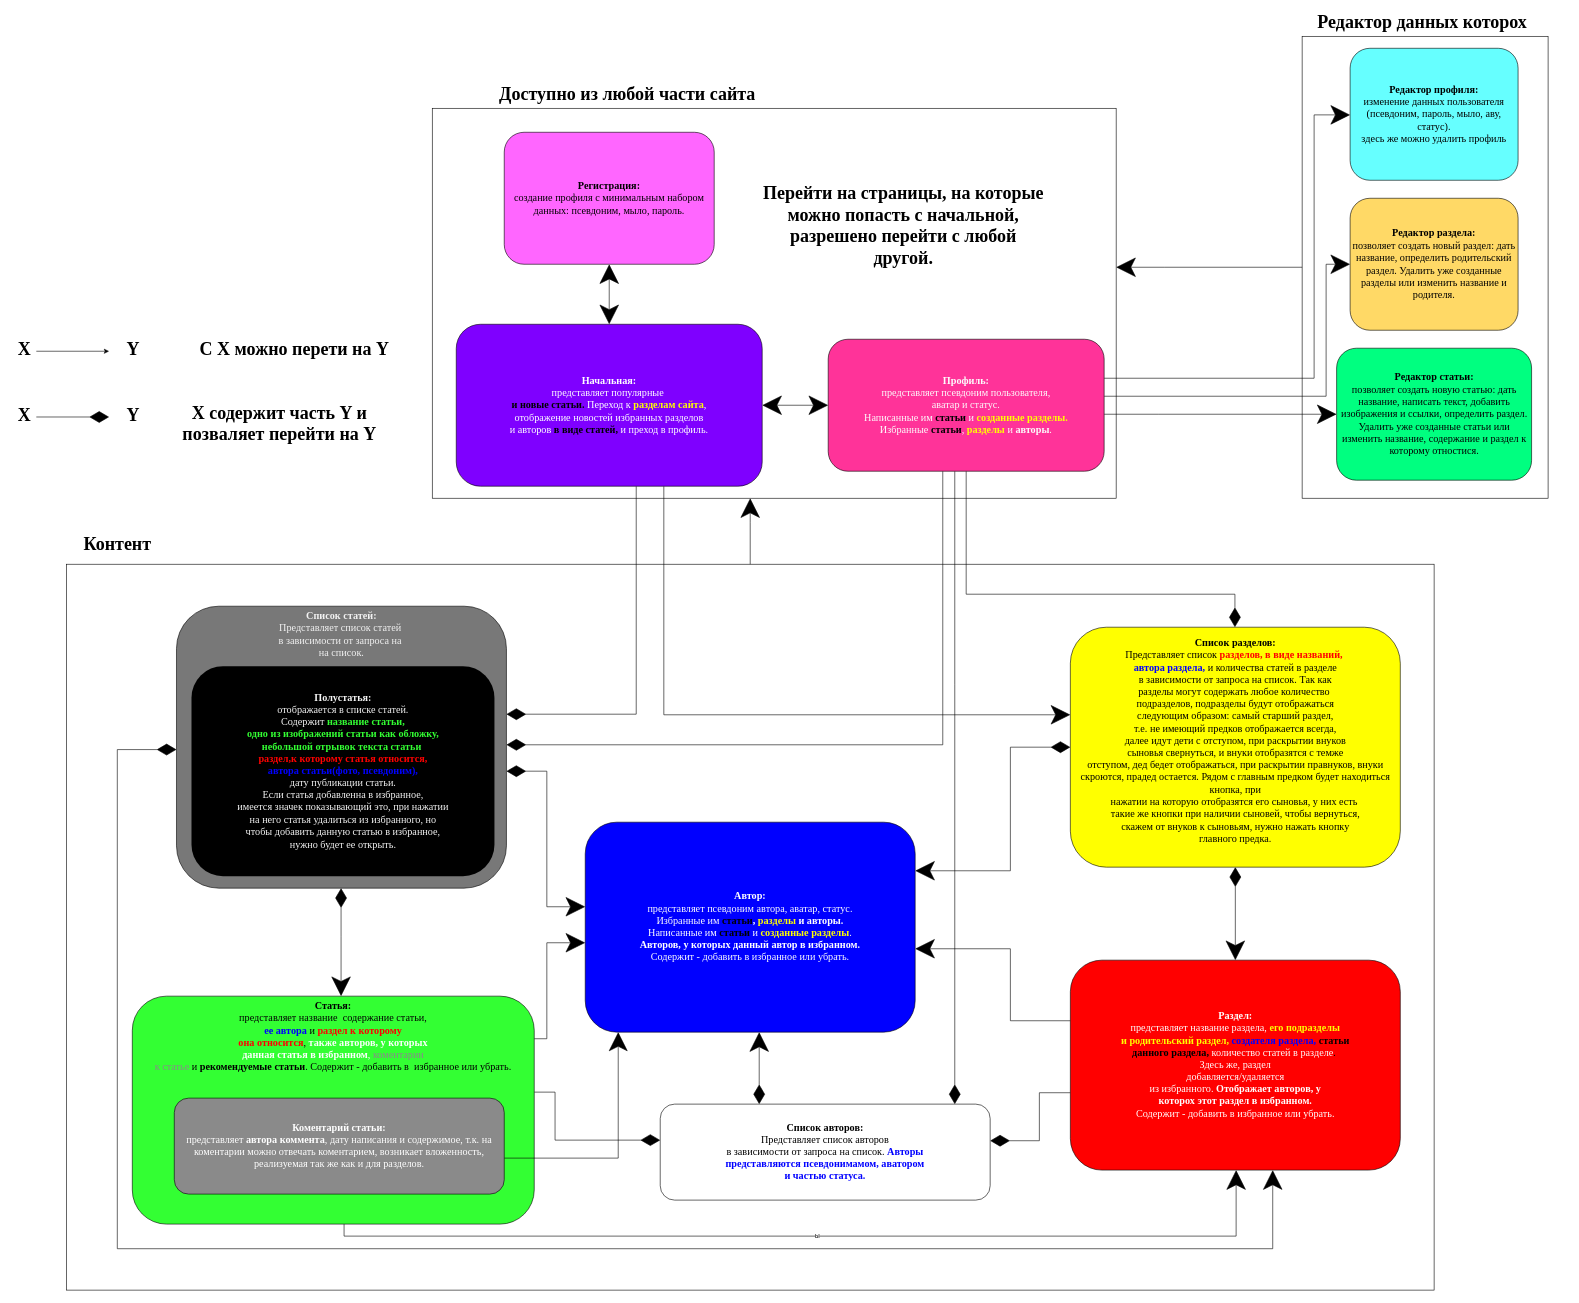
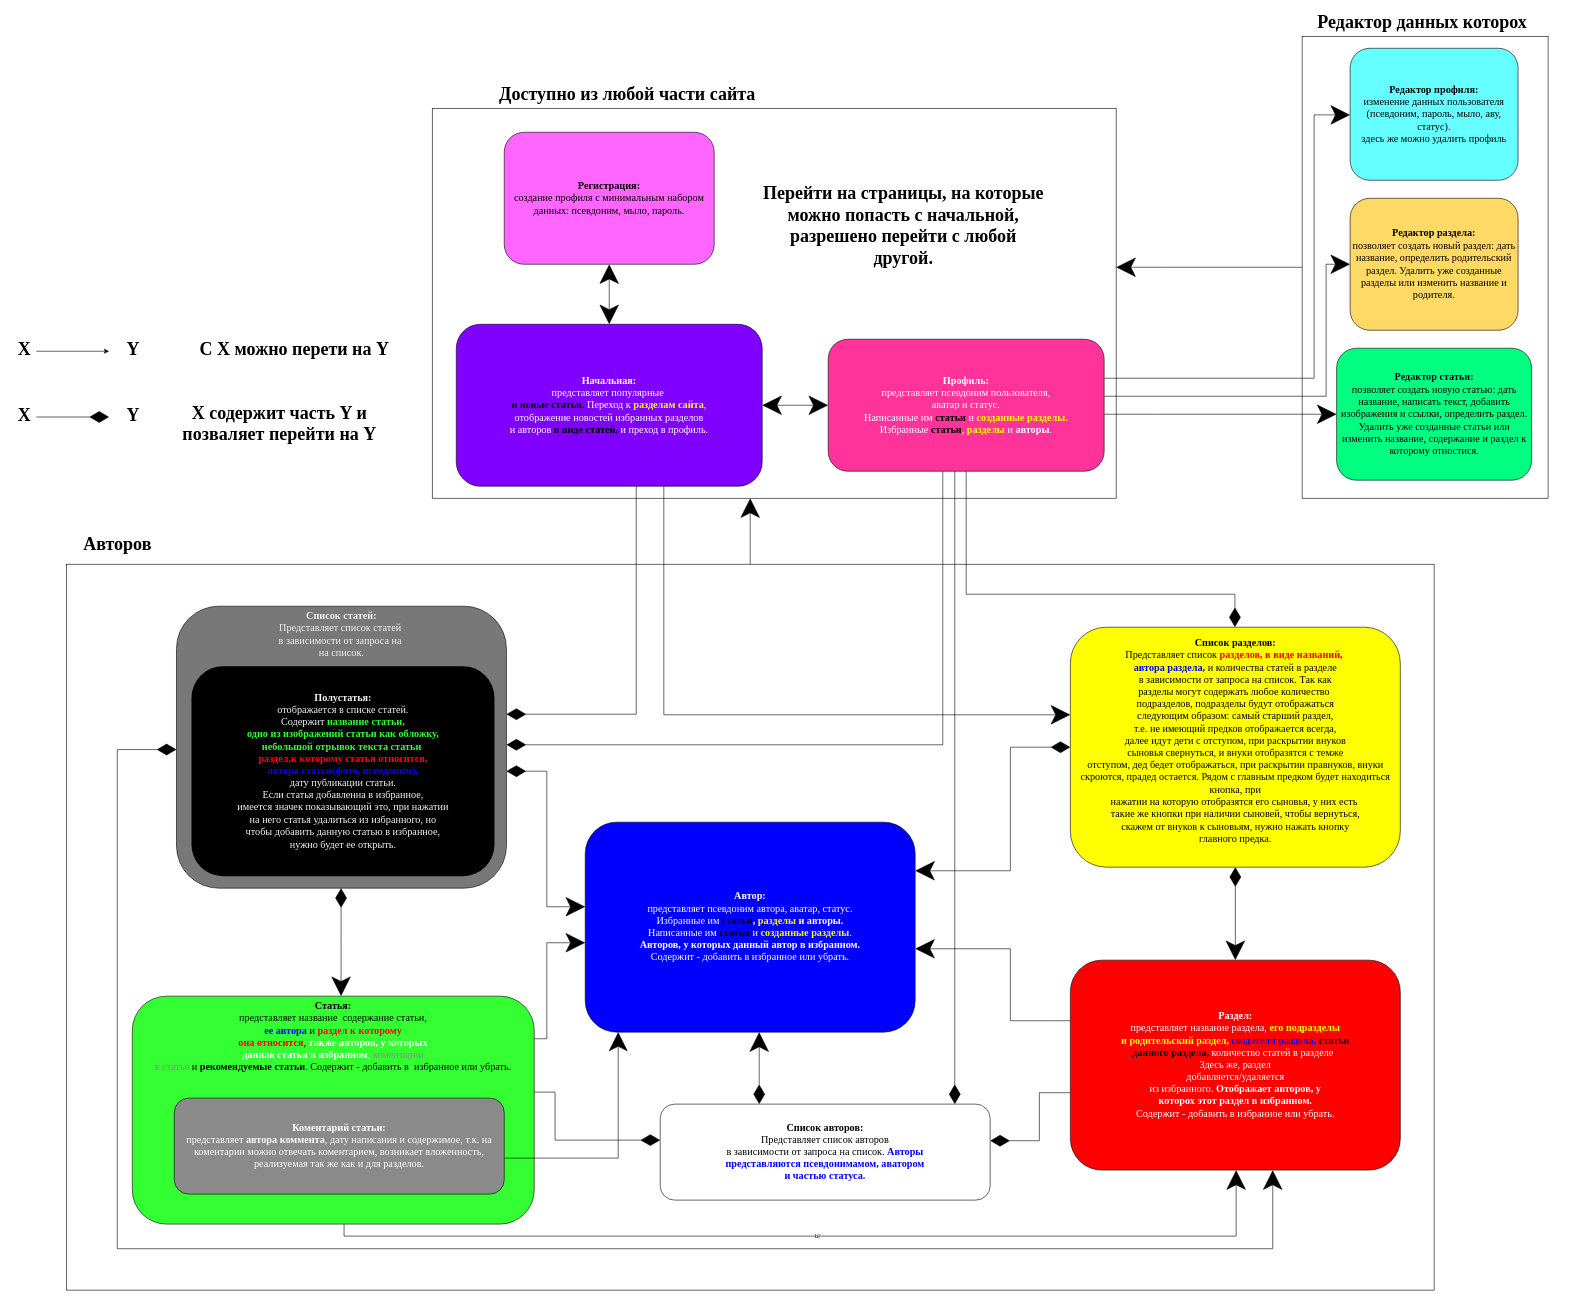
node "Контент": label "Контент" -> "Авторов"
